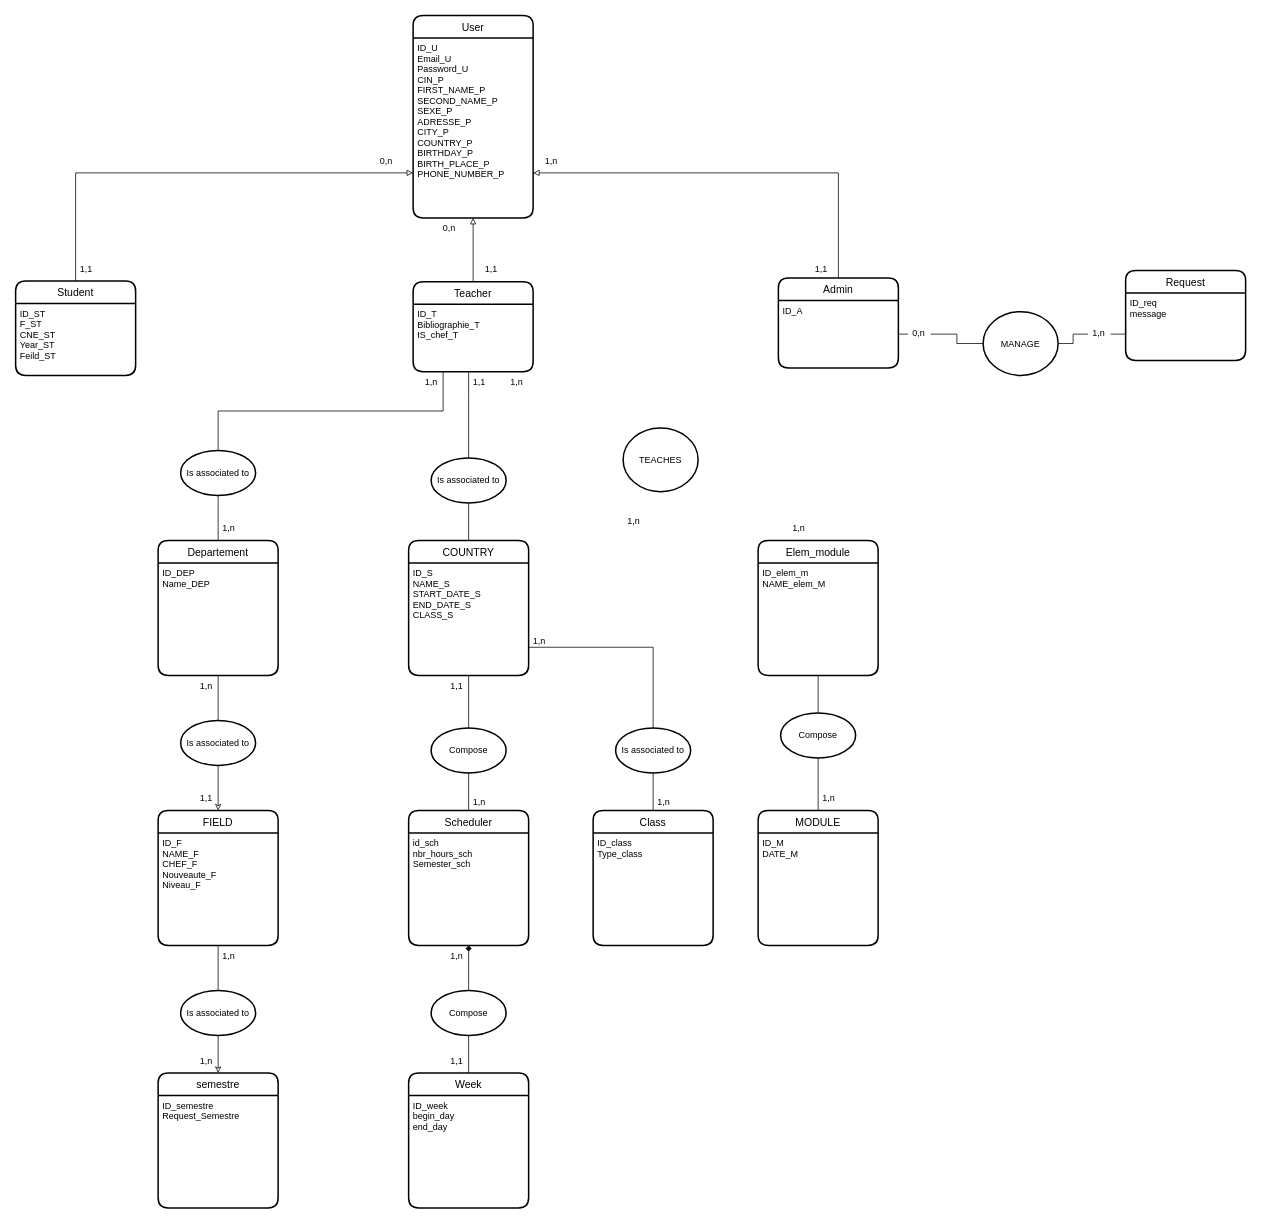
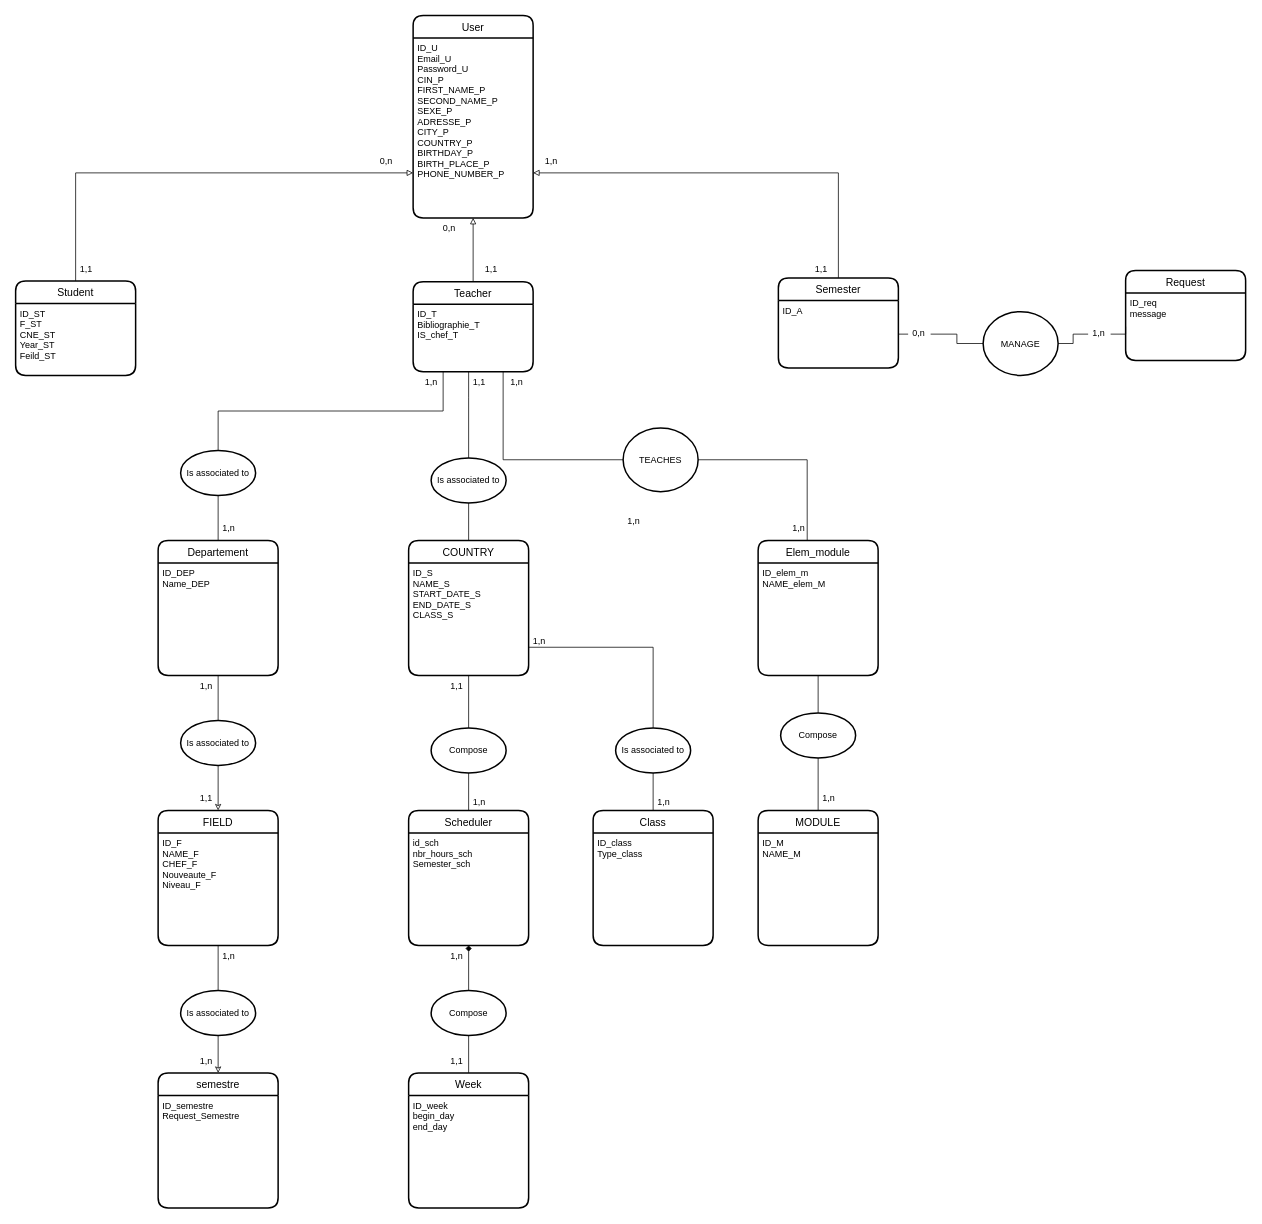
node "Admin": label "Admin" -> "Semester"
edge "ID_T Bibliographie_T IS_chef_T" -- "TEACHES": added
edge "TEACHES" -- "Elem_module": added
node "ID_M DATE_M": label "ID_M DATE_M" -> "ID_M NAME_M"
